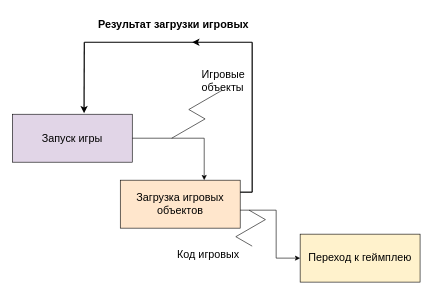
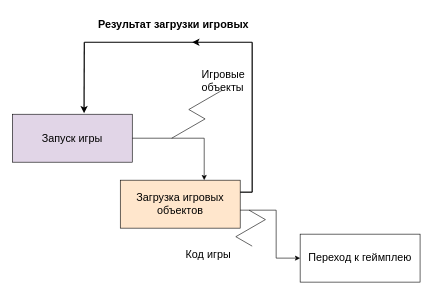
node "Код игровых": label "Код игровых" -> "Код игры"
node "Переход к геймплею": fillcolor #fff2cc -> #ffffff
